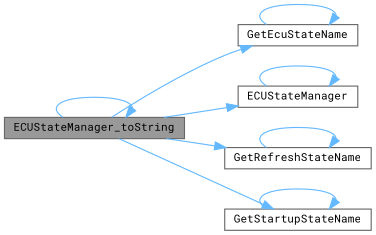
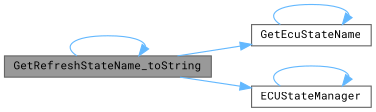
node "ECUStateManager_toString": label "ECUStateManager_toString" -> "GetRefreshStateName_toString"
node "GetRefreshStateName": removed
node "GetStartupStateName": removed
